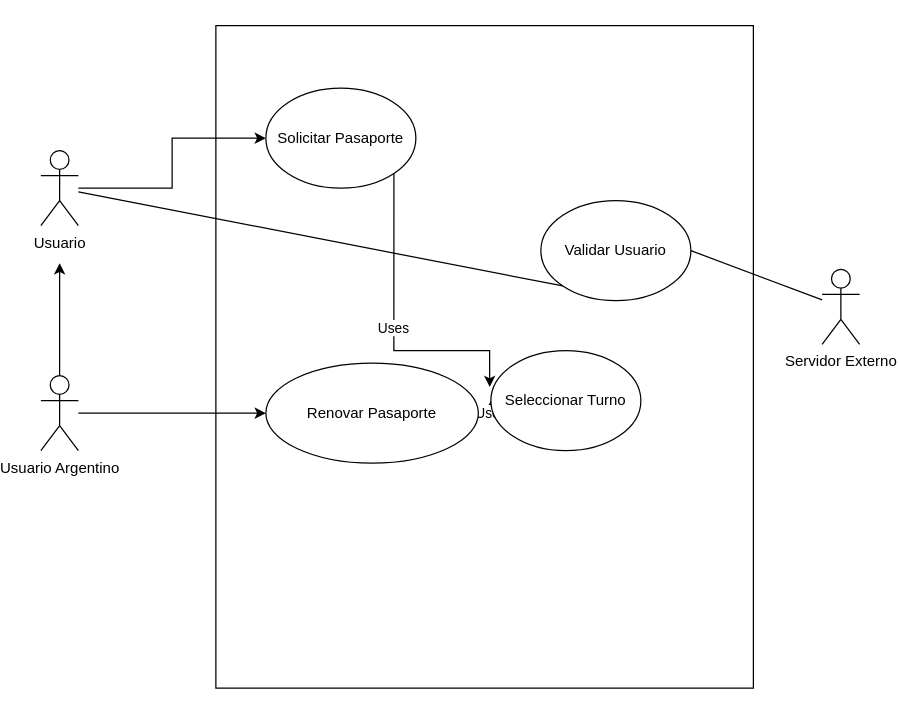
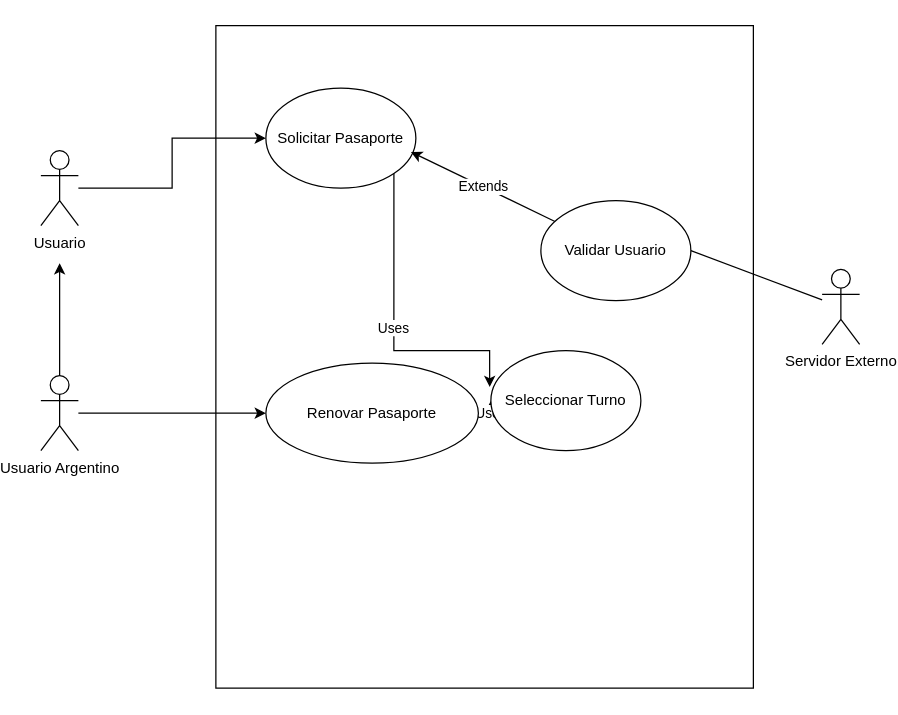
edge "Validar Usuario" -> "Solicitar Pasaporte": added, label "Extends"
edge "Usuario" -- "Validar Usuario": removed
